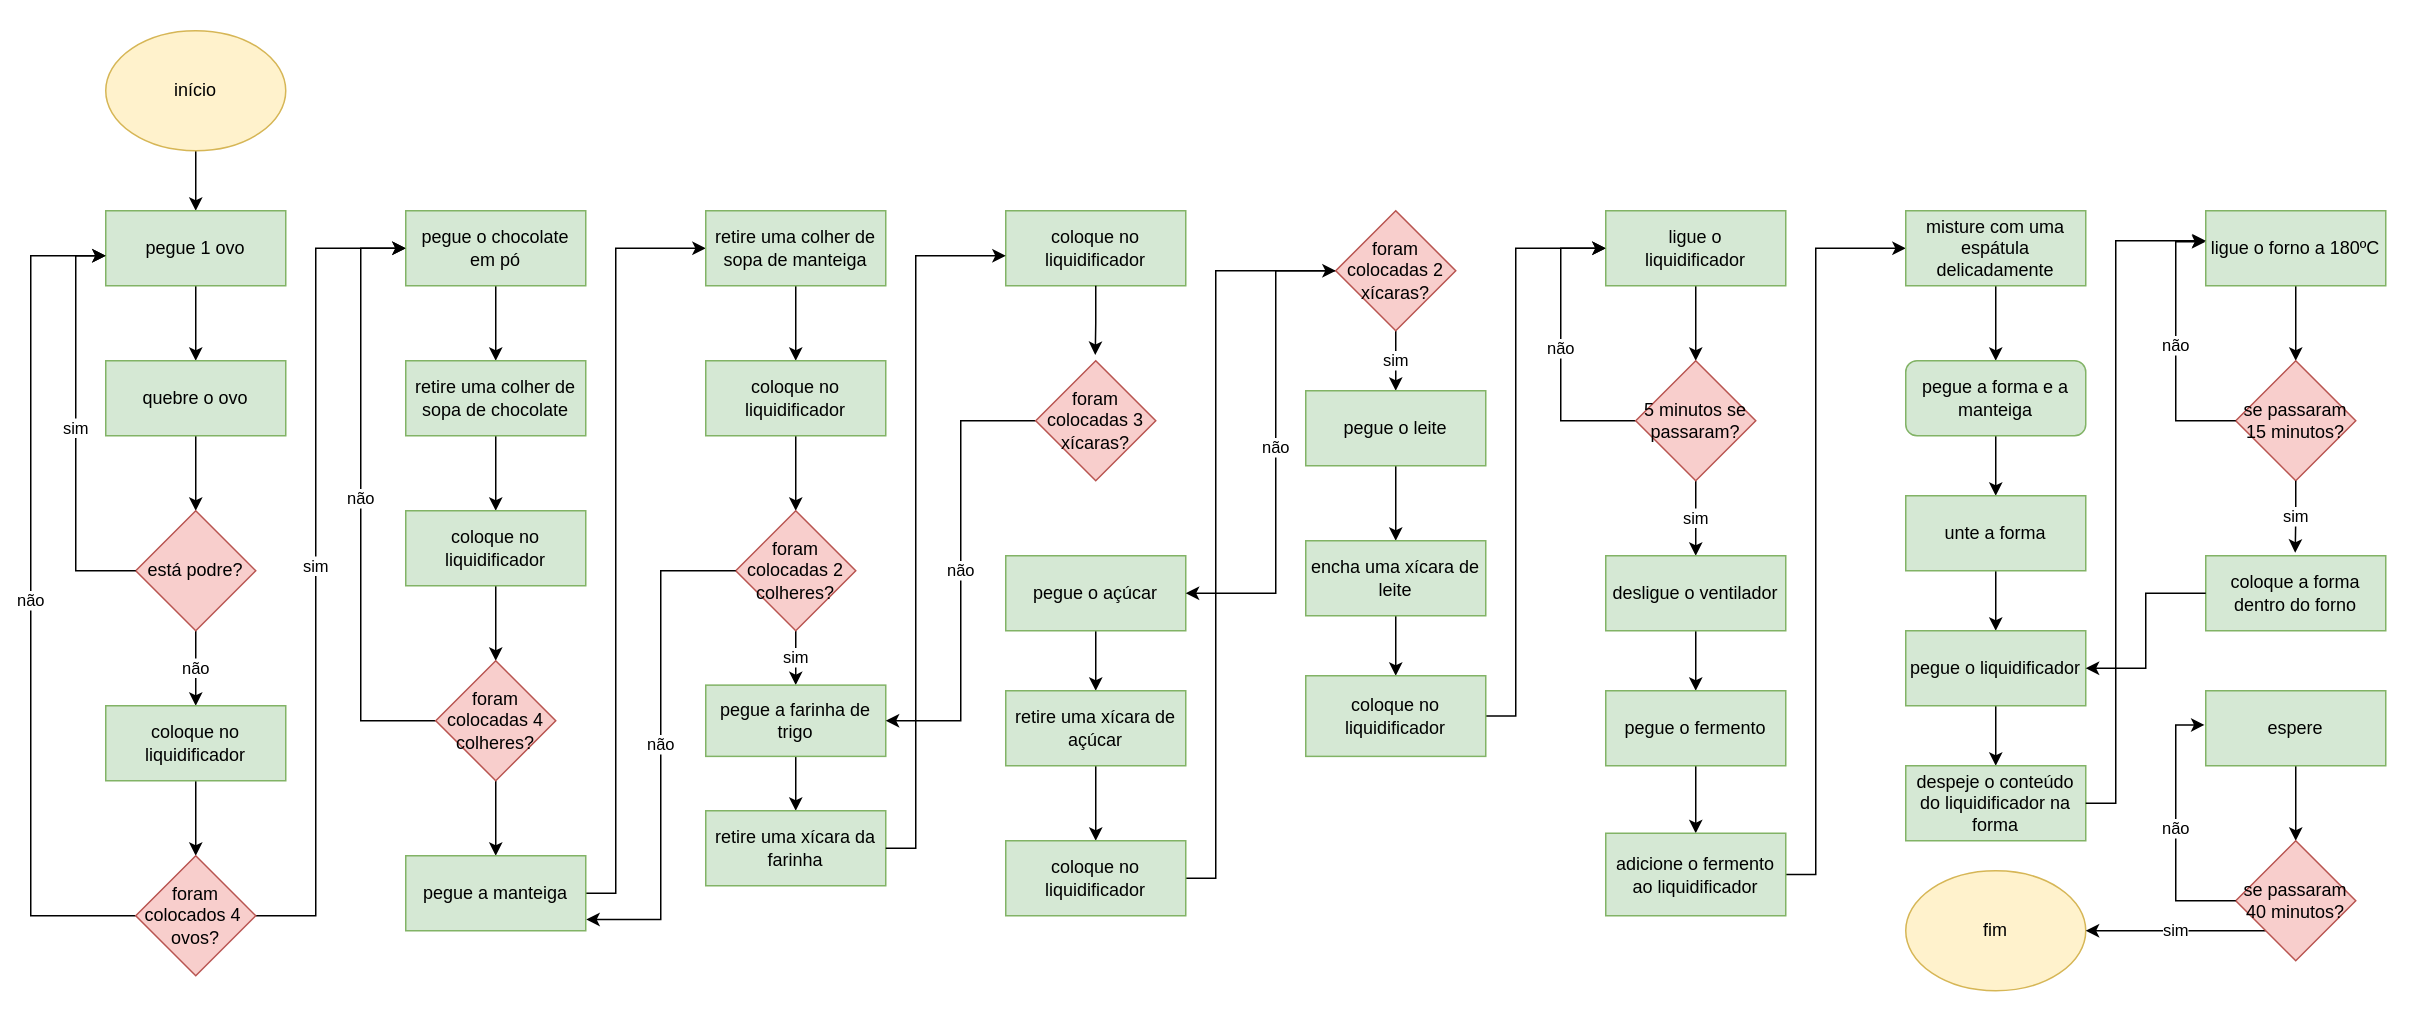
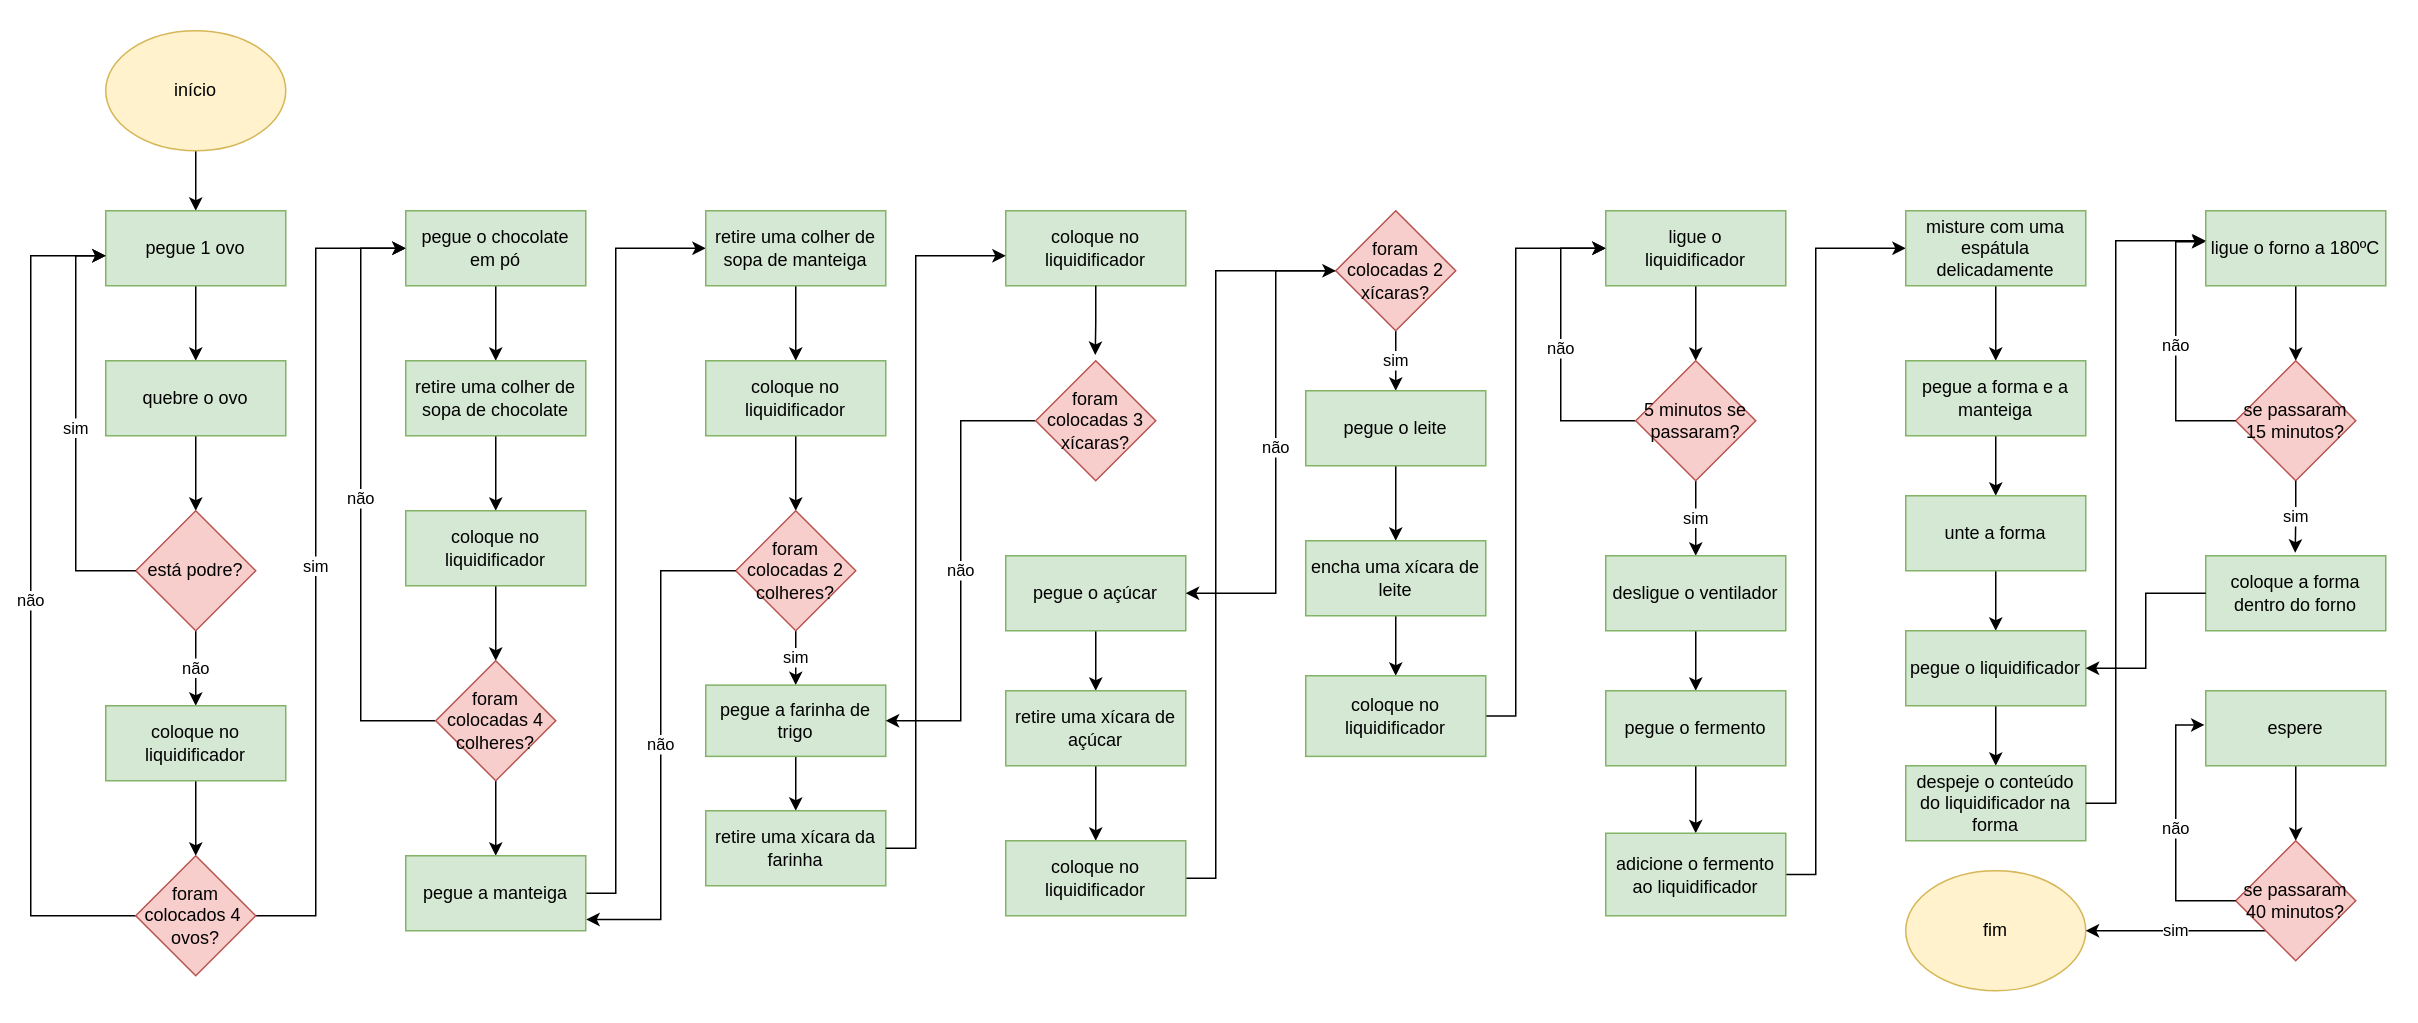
node "pegue a forma e a manteiga": shape rounded rectangle -> rectangle
